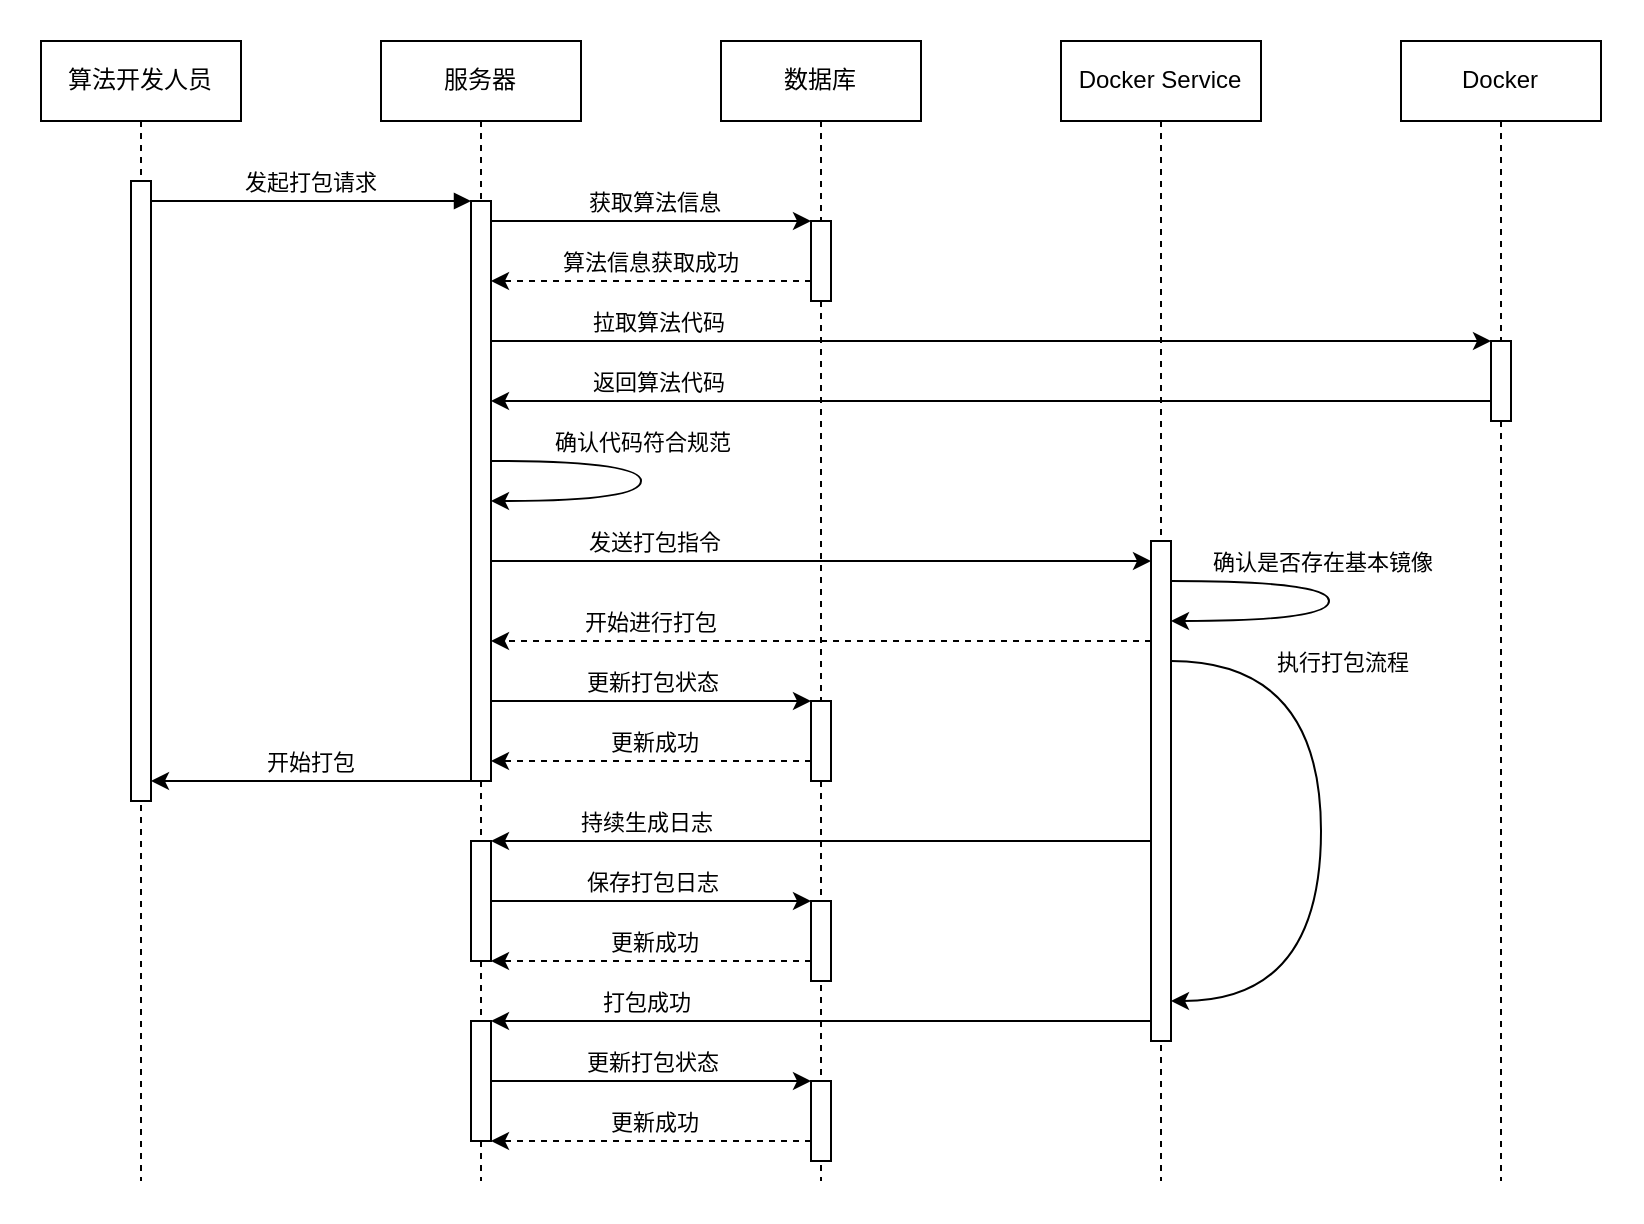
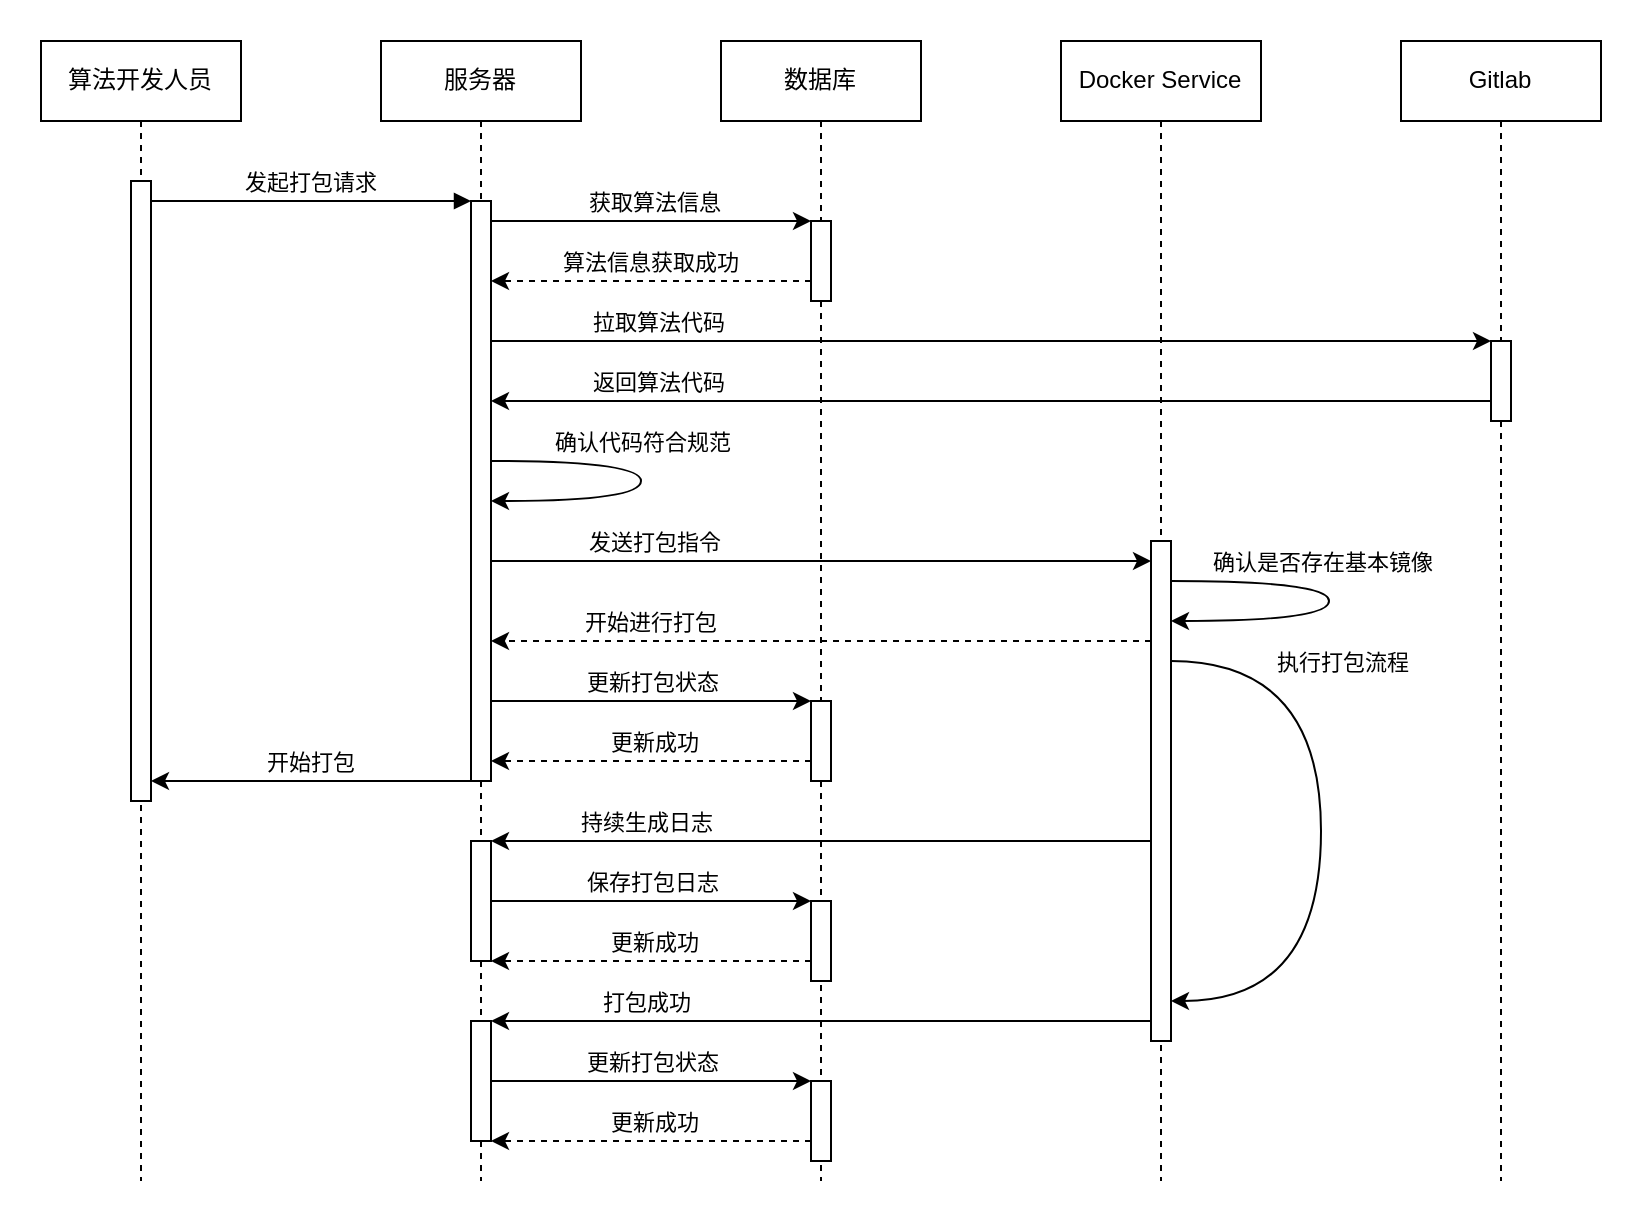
node "Docker": label "Docker" -> "Gitlab"
